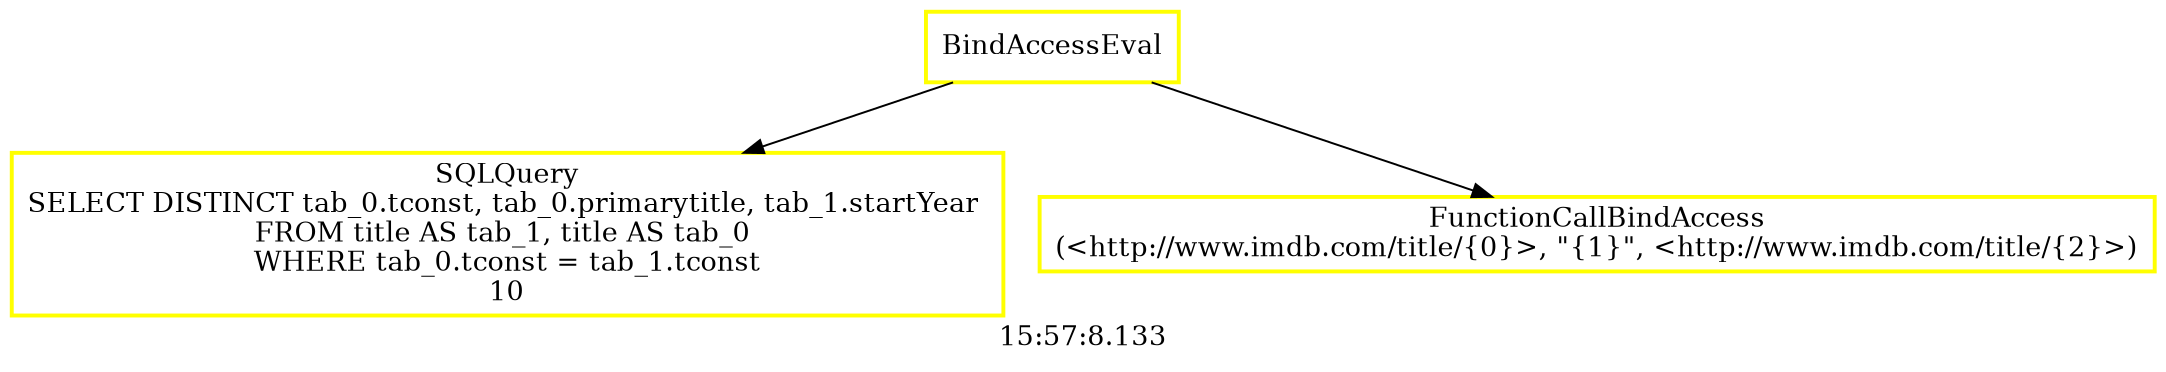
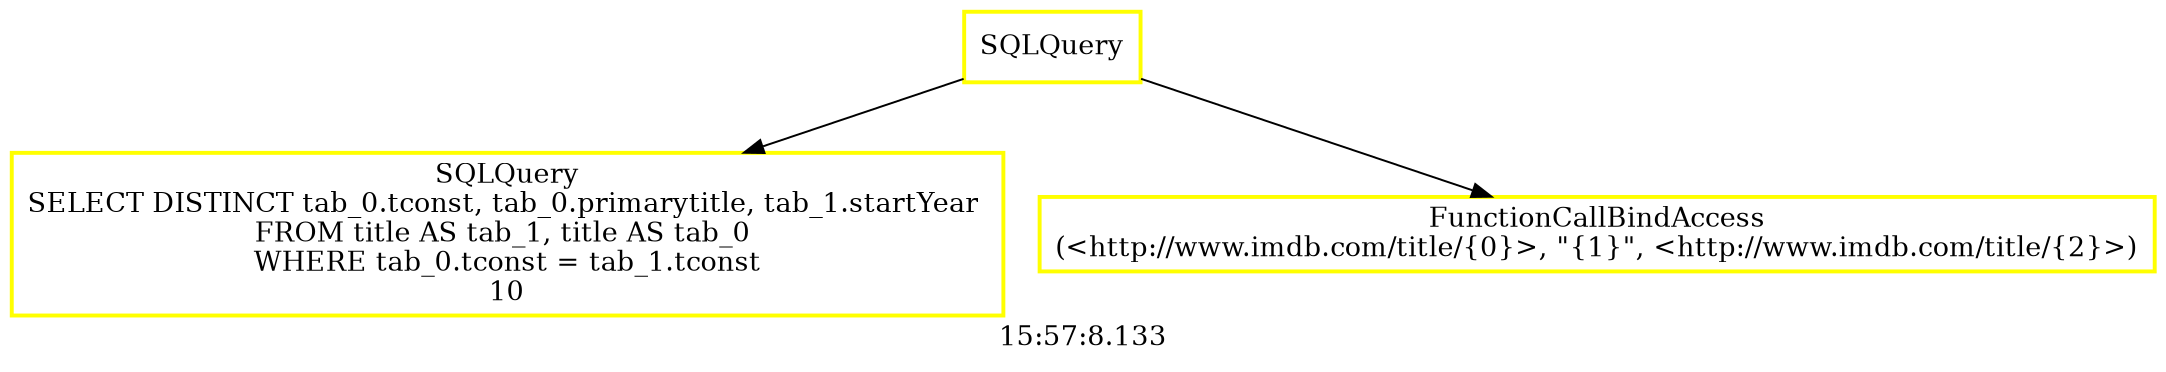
node "BindAccessEval": label "BindAccessEval" -> "SQLQuery"
